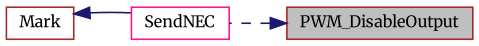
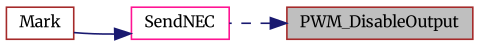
edge "SendNEC" -> "Mark": reversed
